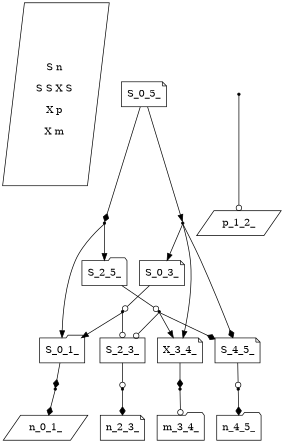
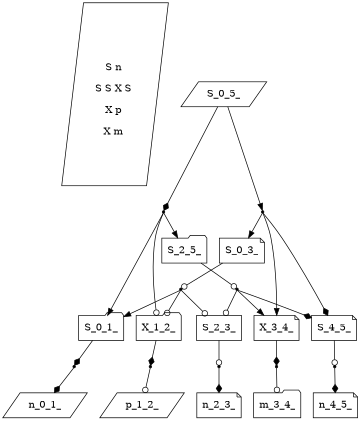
node "S_0_5_": shape note -> parallelogram
node "X_1_2_": added
node "n_4_5_": shape folder -> note
